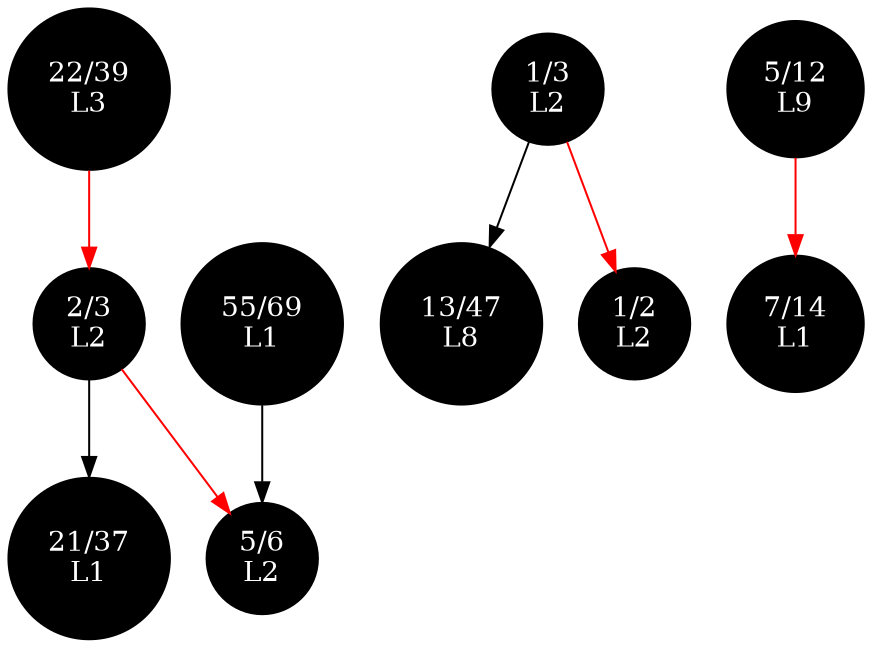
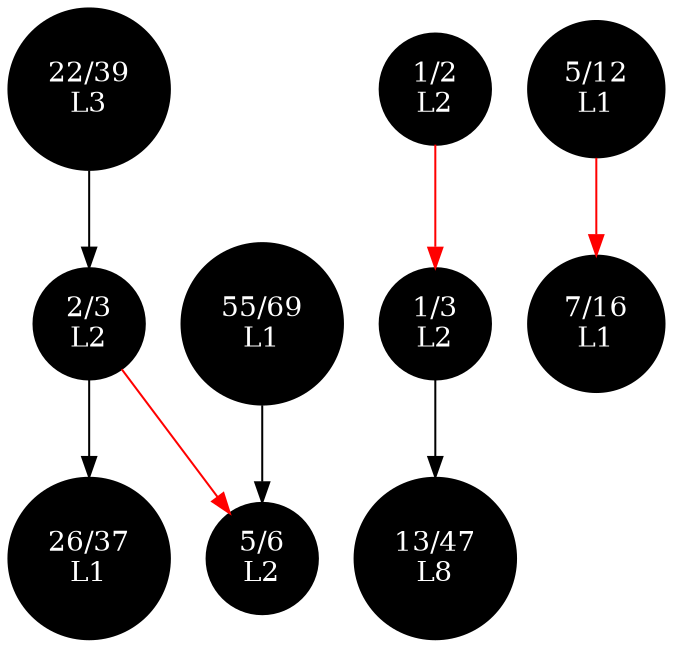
node "5/12 L9": label "5/12 L9" -> "5/12 L1"
edge "1/3 L2" -> "1/2 L2": reversed
edge "22/39 L3" -> "2/3 L2": color red -> black
node "7/14 L1": label "7/14 L1" -> "7/16 L1"
node "21/37 L1": label "21/37 L1" -> "26/37 L1"
